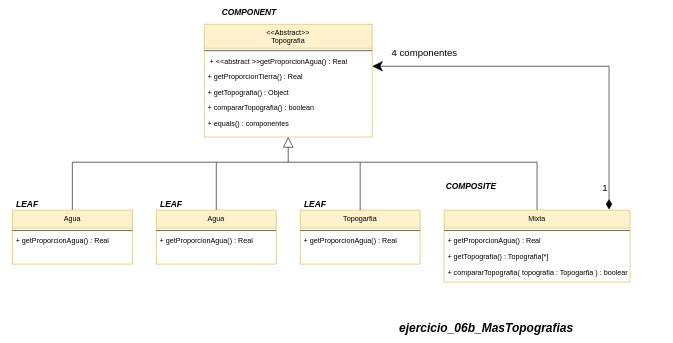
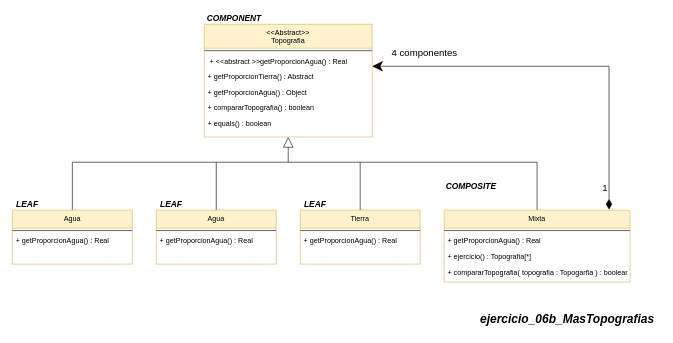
node "COMPONENT": moved (249, 12) -> (234, 18)
node "+ getProporcionTierra() : Real": label "+ getProporcionTierra() : Real" -> "+ getProporcionTierra() : Abstract"
node "+ getTopografia() : Object": label "+ getTopografia() : Object" -> "+ getProporcionAgua() : Object"
node "+ equals() : componentes": label "+ equals() : componentes" -> "+ equals() : boolean"
node "Topogarfia": label "Topogarfia" -> "Tierra"
node "+ getTopografia() : Topografia[*]": label "+ getTopografia() : Topografia[*]" -> "+ ejercicio() : Topografia[*]"
node "ejercicio_06b_MasTopografias": moved (486, 327) -> (567, 318)
